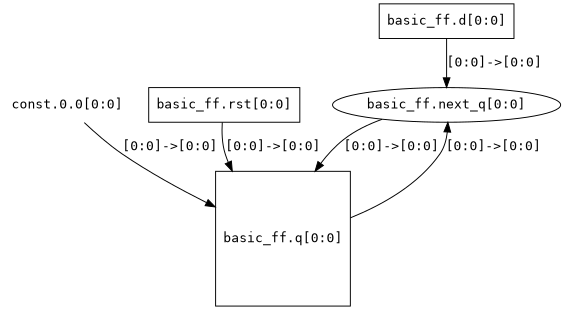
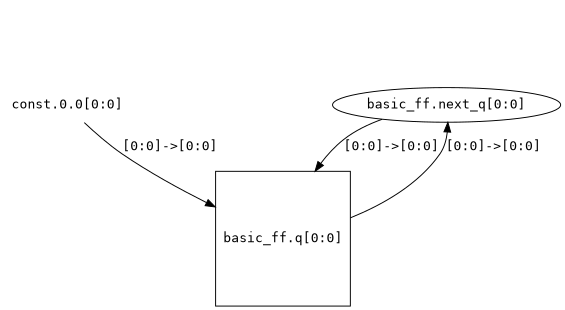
node "basic_ff.d[0:0]": removed
node "basic_ff.rst[0:0]": removed
